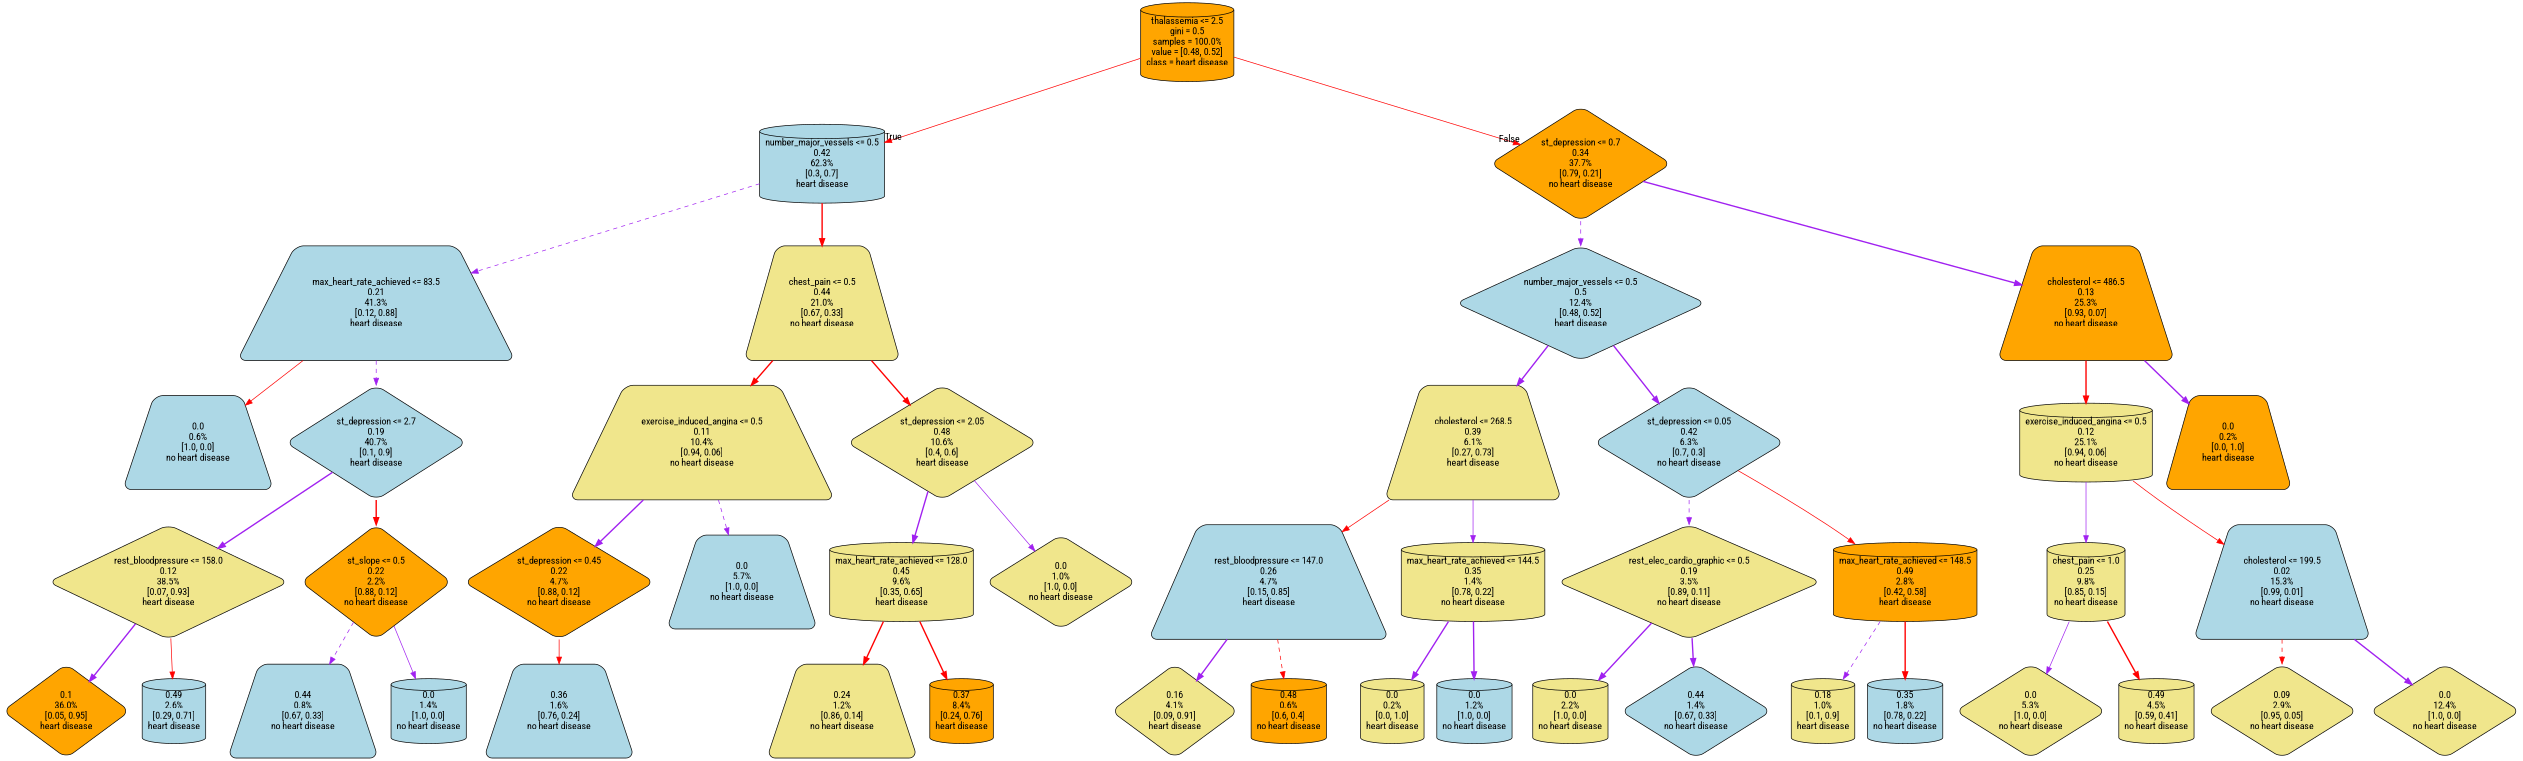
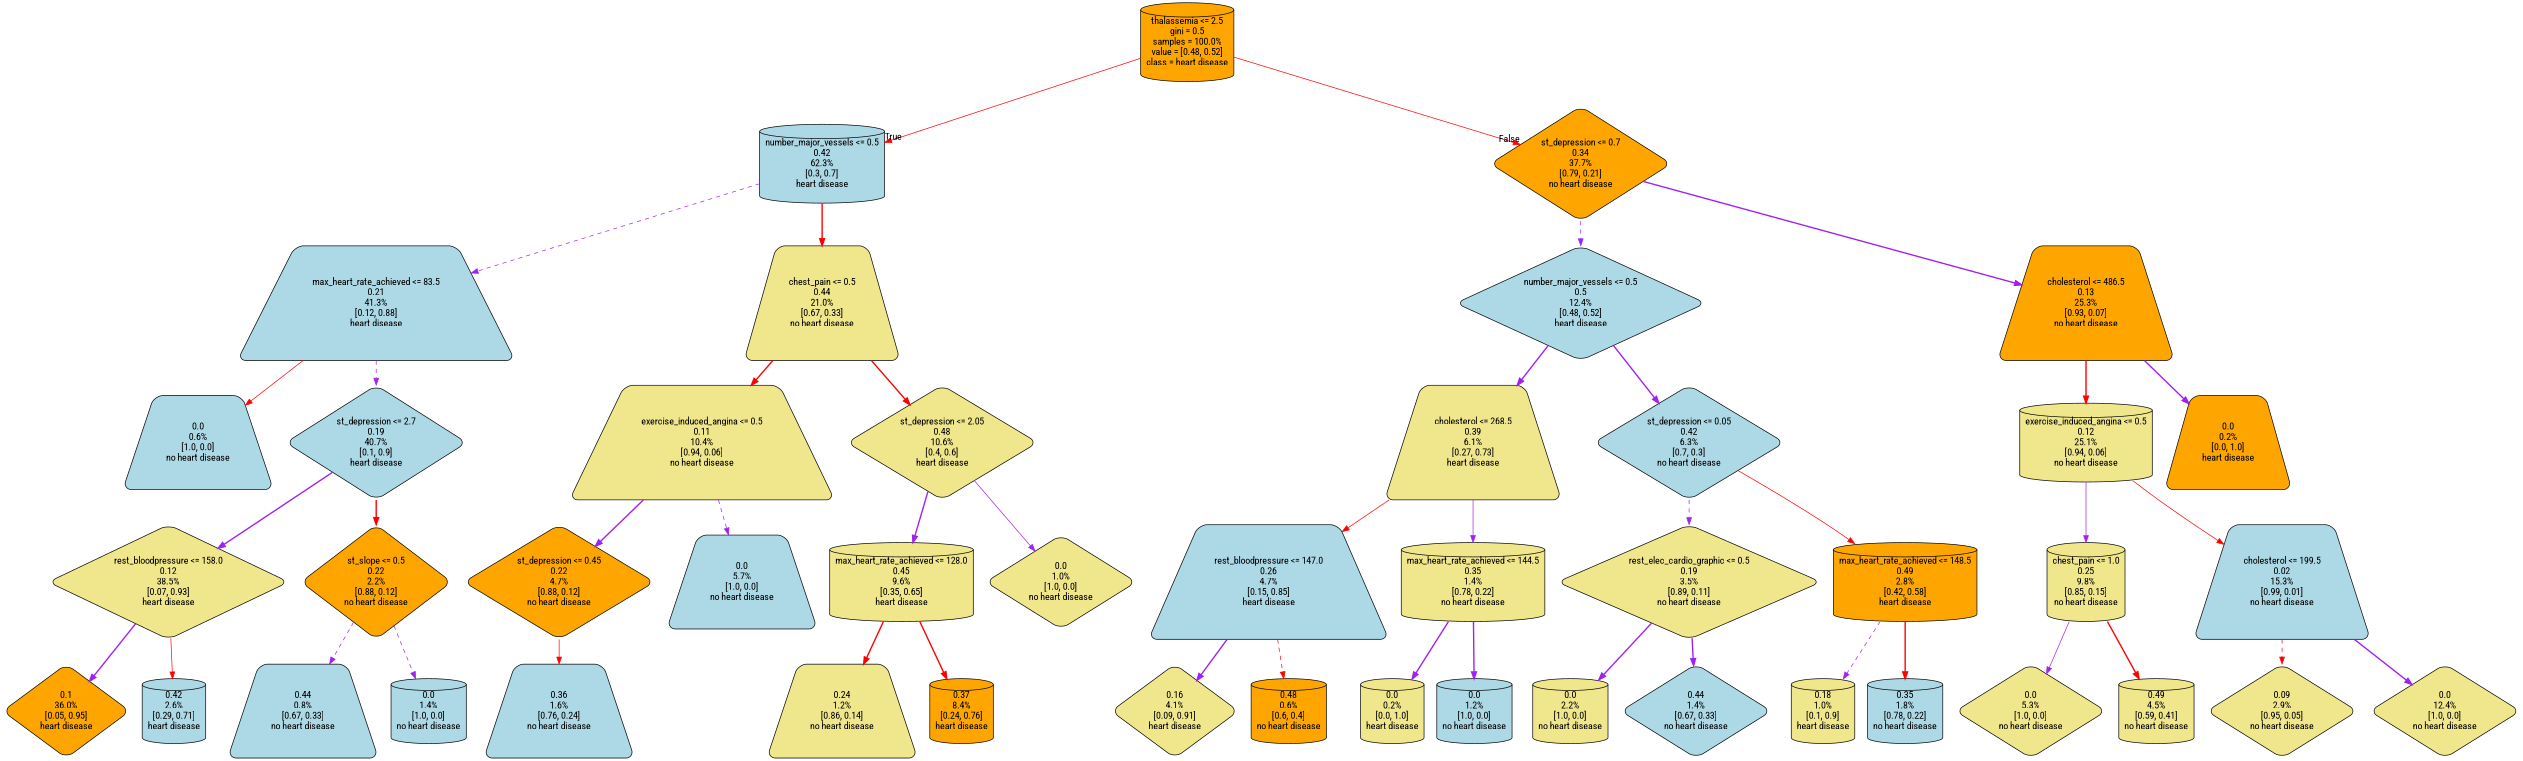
edge "st_slope <= 0.5 0.22 2.2% [0.88, 0.12] no heart disease" -> "0.0 1.4% [1.0, 0.0] no heart disease": style solid -> dashed
node "0.49 2.6% [0.29, 0.71] heart disease": label "0.49 2.6% [0.29, 0.71] heart disease" -> "0.42 2.6% [0.29, 0.71] heart disease"
